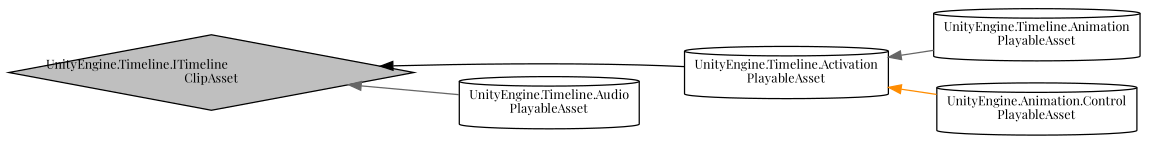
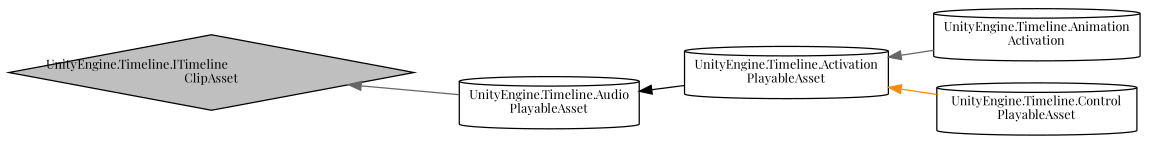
node "UnityEngine.Timeline.Animation PlayableAsset": label "UnityEngine.Timeline.Animation PlayableAsset" -> "UnityEngine.Timeline.Animation Activation"
edge "UnityEngine.Timeline.Activation PlayableAsset" -> "UnityEngine.Timeline.ITimeline ClipAsset": now "UnityEngine.Timeline.Activation PlayableAsset" -> "UnityEngine.Timeline.Audio PlayableAsset"
node "UnityEngine.Animation.Control PlayableAsset": label "UnityEngine.Animation.Control PlayableAsset" -> "UnityEngine.Timeline.Control PlayableAsset"
